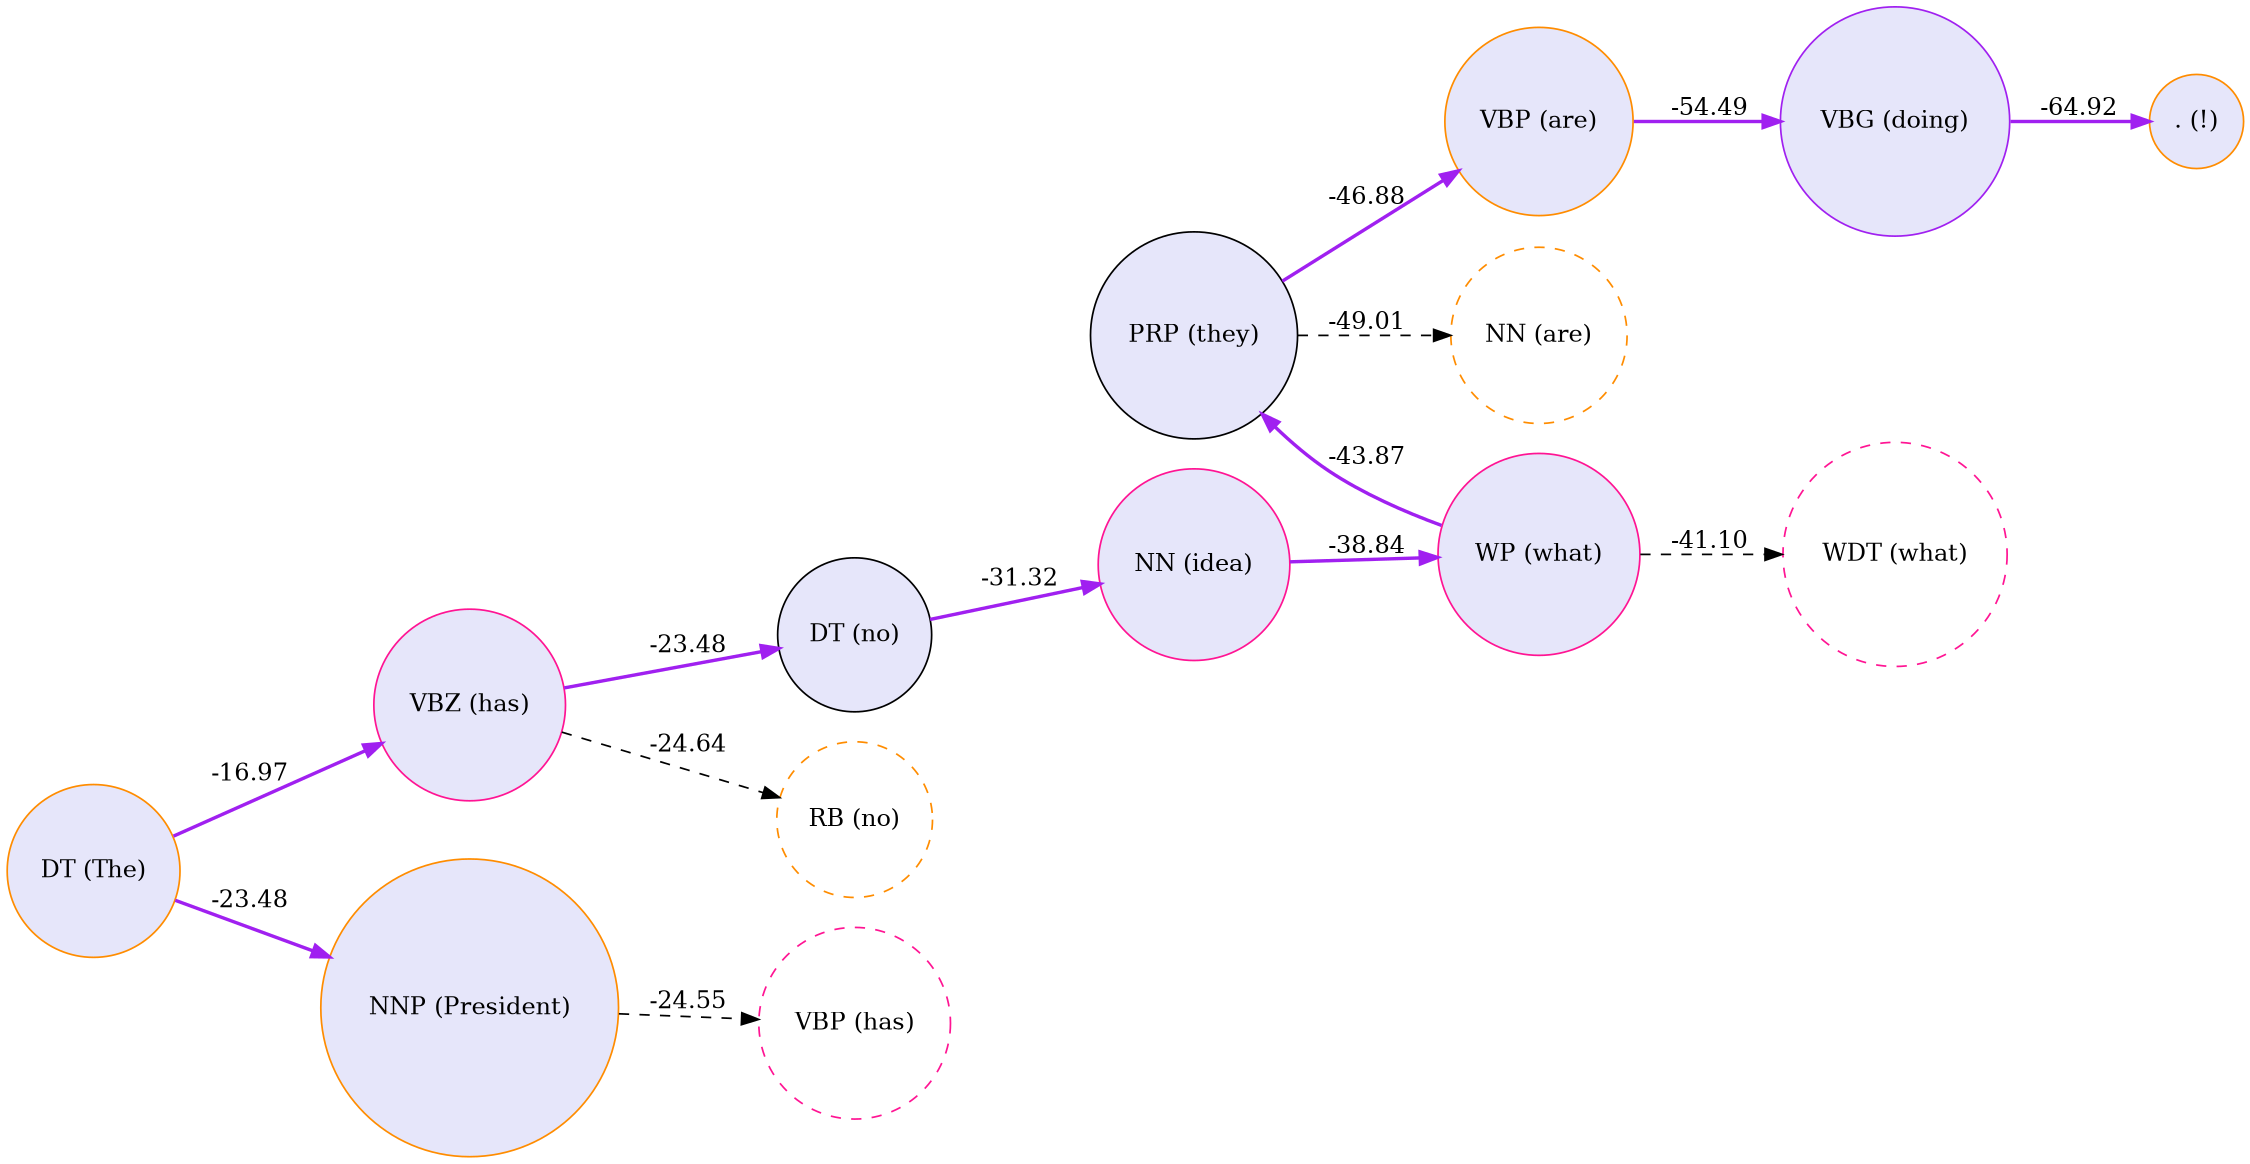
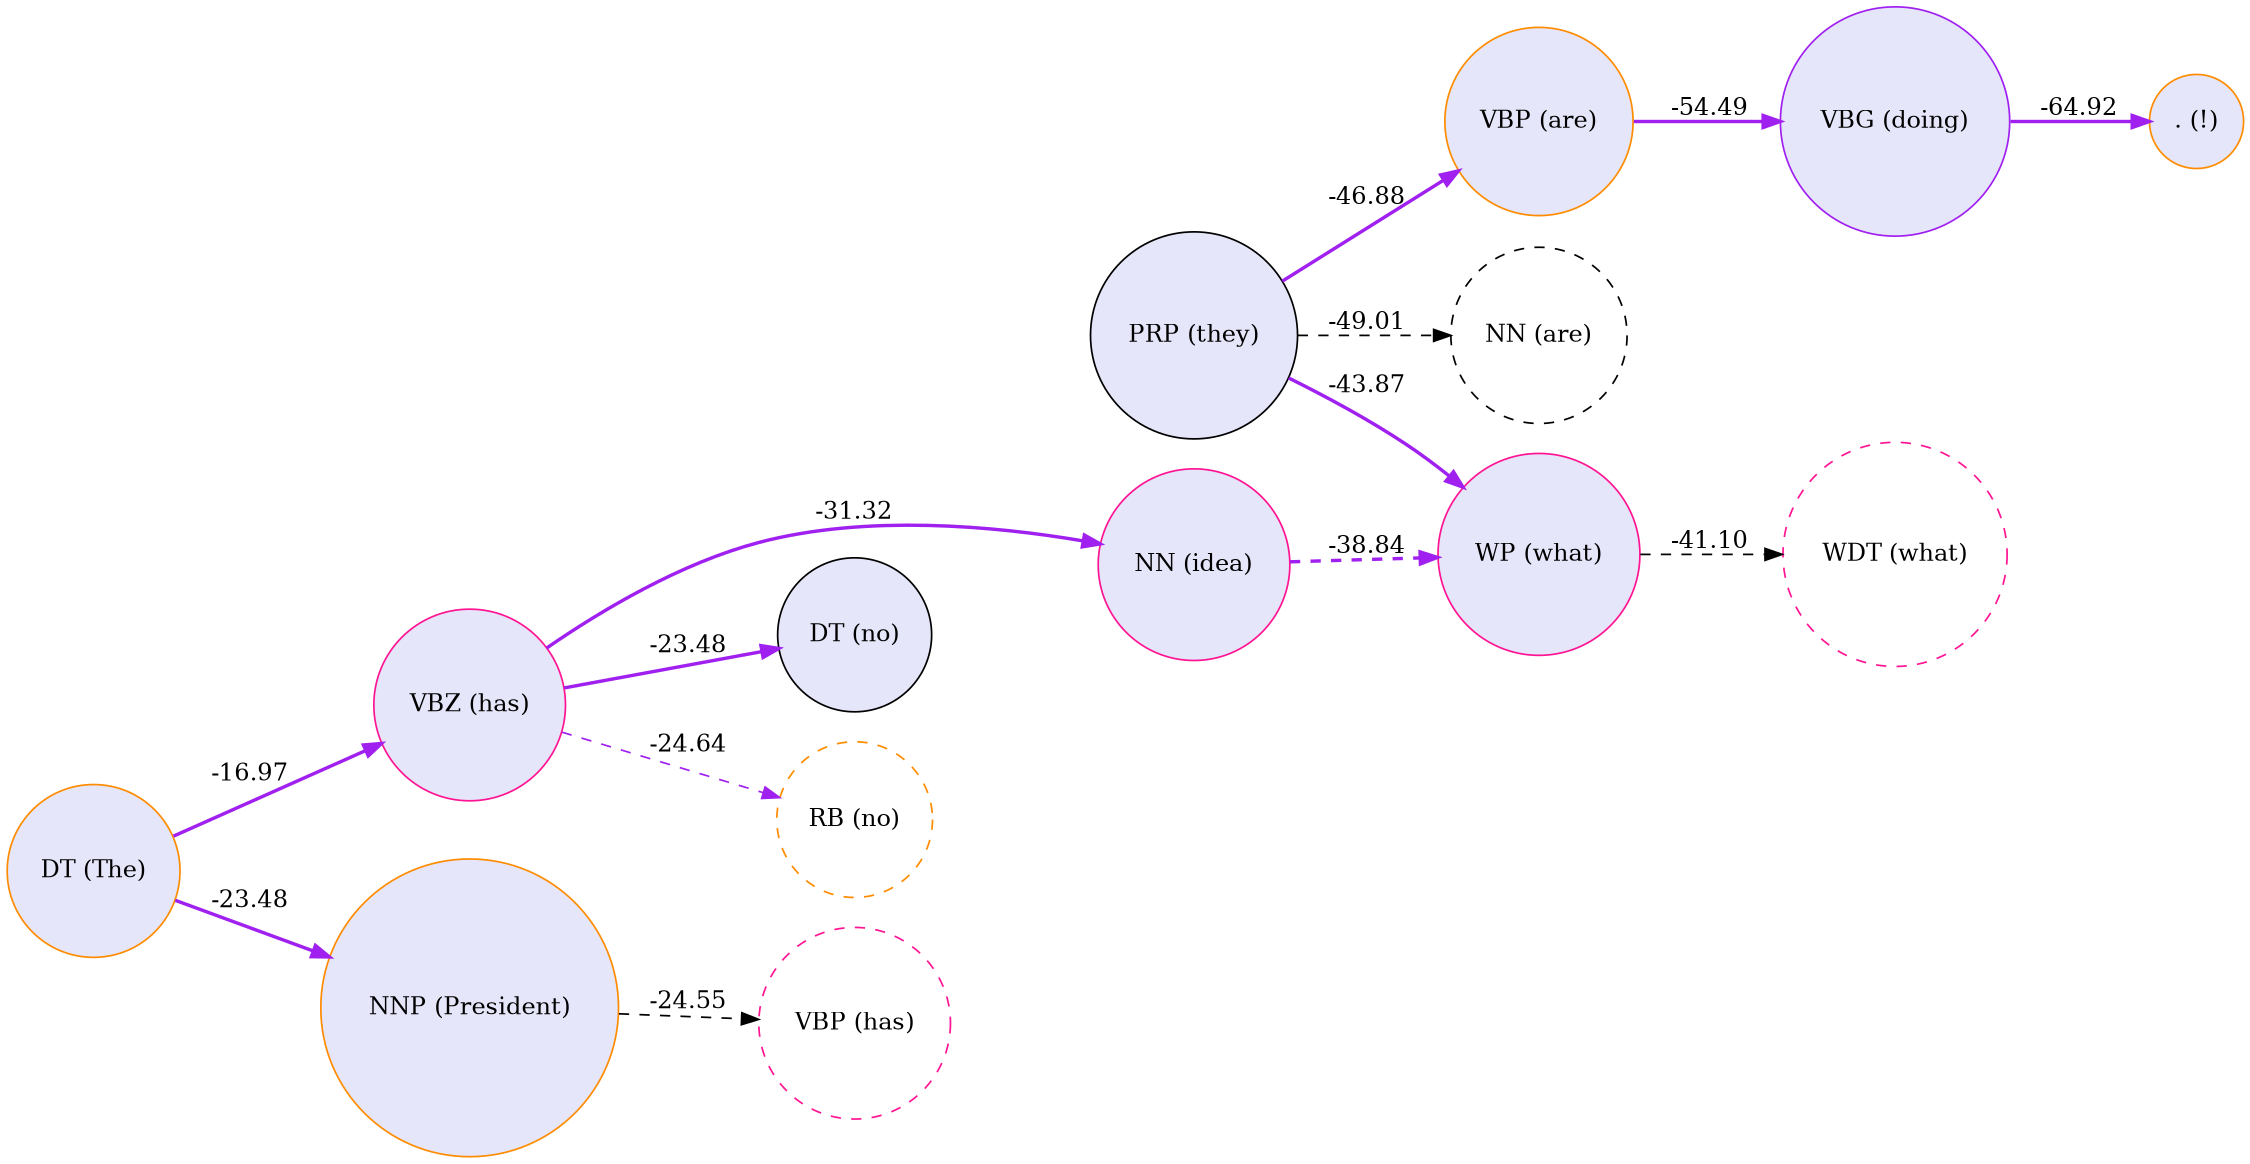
node "NN (are)": color darkorange -> black
edge "WP (what)" -> "PRP (they)": reversed
edge "NN (idea)" -> "WP (what)": style solid -> dashed
edge "DT (no)" -> "NN (idea)": now "VBZ (has)" -> "NN (idea)"
edge "VBZ (has)" -> "RB (no)": color black -> purple
